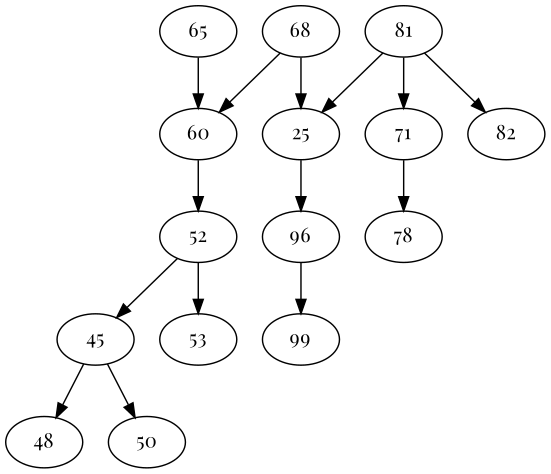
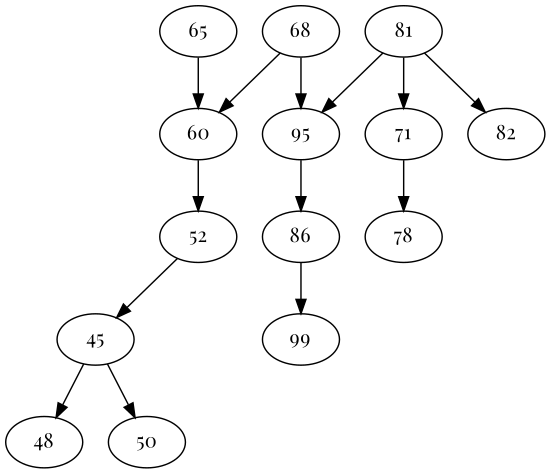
node "25": label "25" -> "95"
node "96": label "96" -> "86"
node "53": removed
